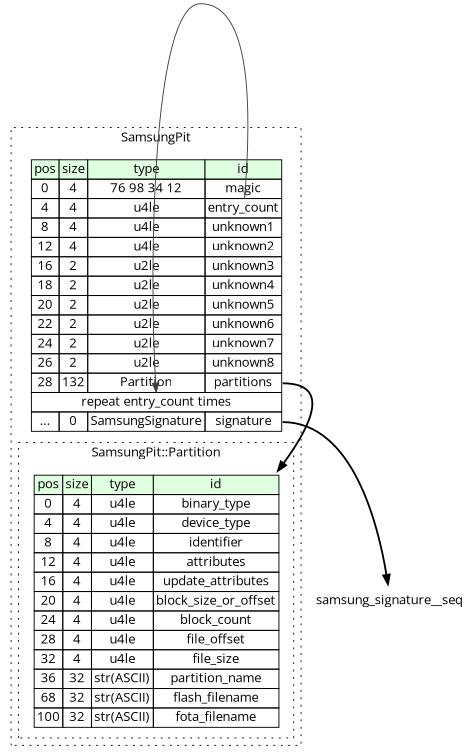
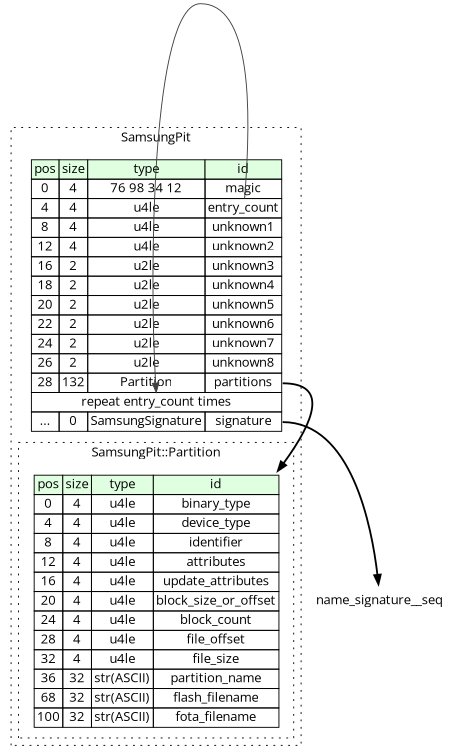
node "samsung_signature__seq": label "samsung_signature__seq" -> "name_signature__seq"
